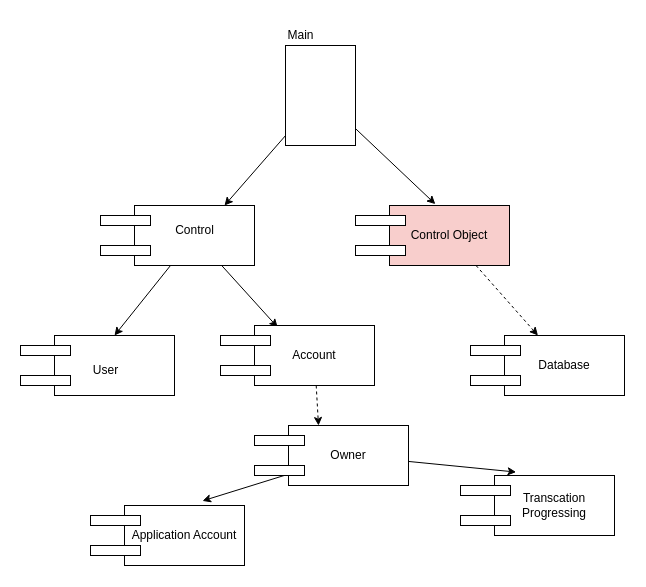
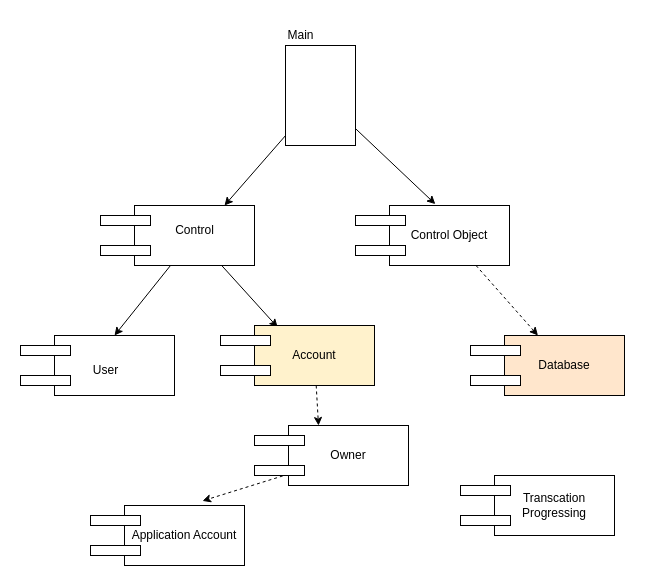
node "Control Object": fillcolor #f8cecc -> #ffffff
node "Account": fillcolor #ffffff -> #fff2cc
node "Database": fillcolor #ffffff -> #ffe6cc
edge "Owner" -> "Transcation Progressing": removed
edge "Owner" -> "Application Account": style solid -> dashed
